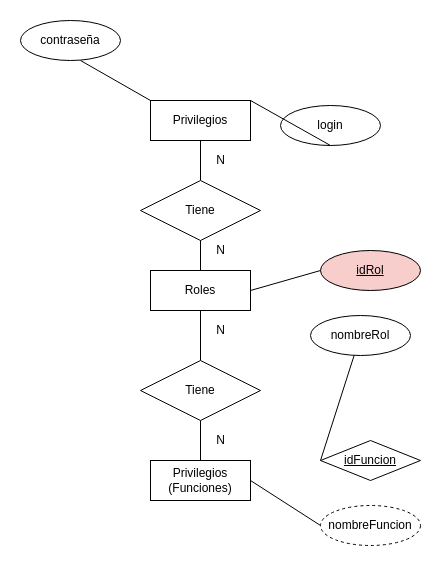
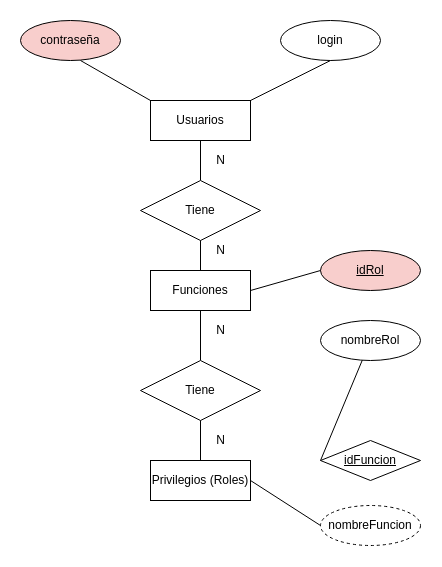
node "contraseña": fillcolor #ffffff -> #f8cecc
node "Privilegios": label "Privilegios" -> "Usuarios"
node "login": moved (331, 126) -> (331, 41)
node "Roles": label "Roles" -> "Funciones"
node "nombreRol": moved (361, 336) -> (371, 341)
node "Privilegios (Funciones)": label "Privilegios (Funciones)" -> "Privilegios (Roles)"
